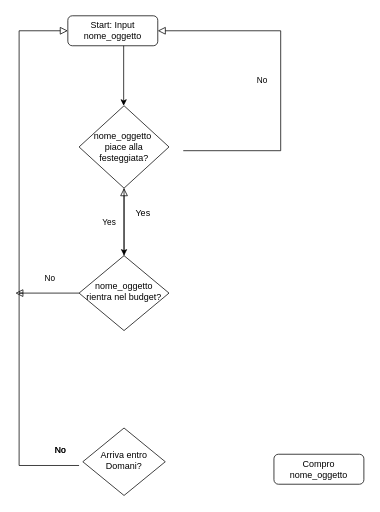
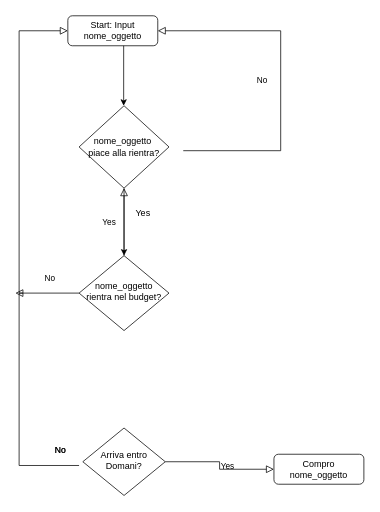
node "nome_oggetto piace alla festeggiata?": label "nome_oggetto piace alla festeggiata?" -> "nome_oggetto piace alla rientra?"
edge "Arriva entro Domani?" -> "Compro nome_oggetto": added, label "Yes"
